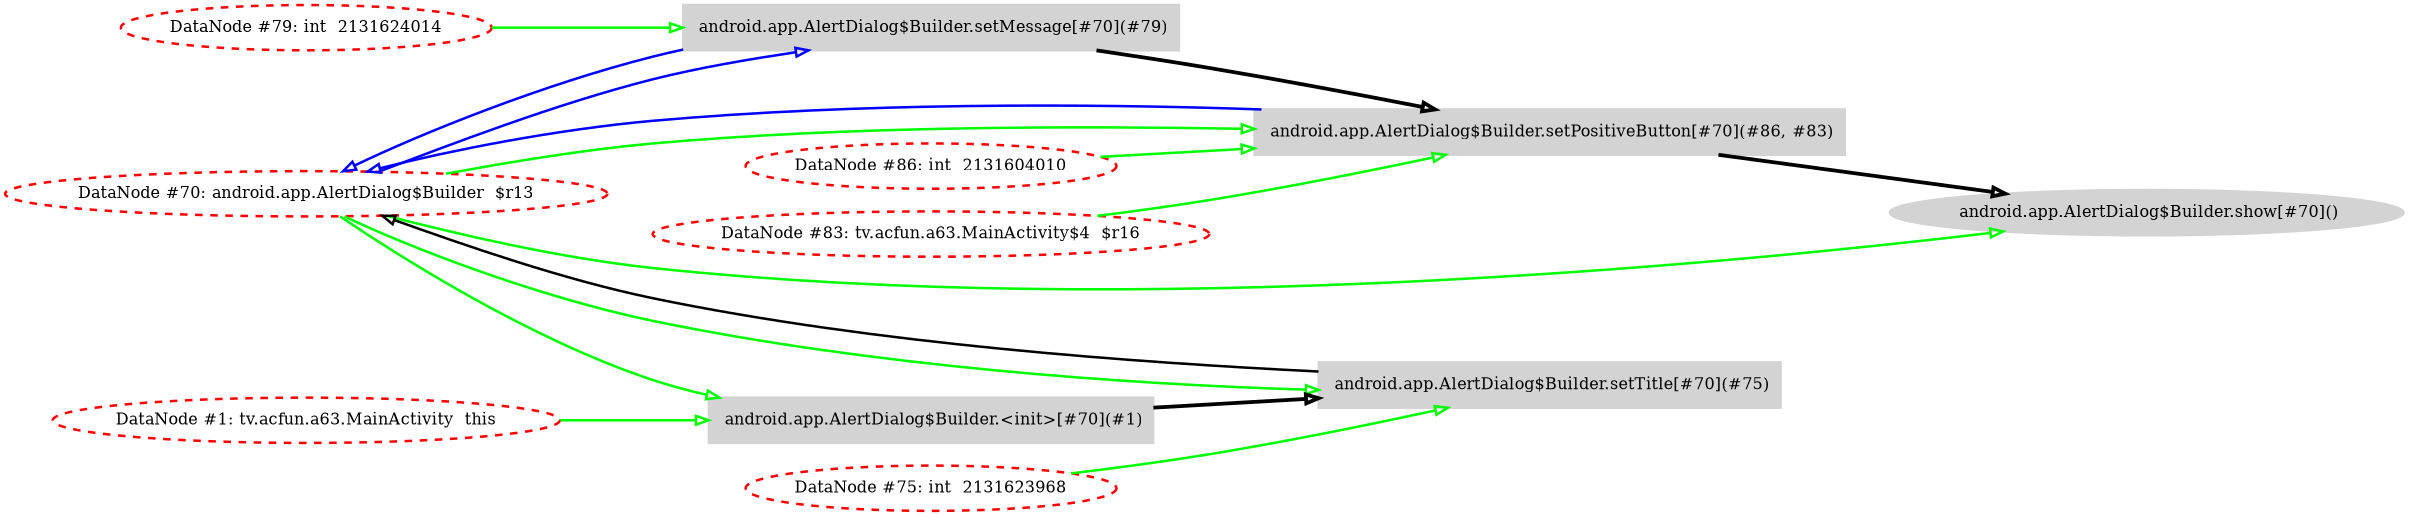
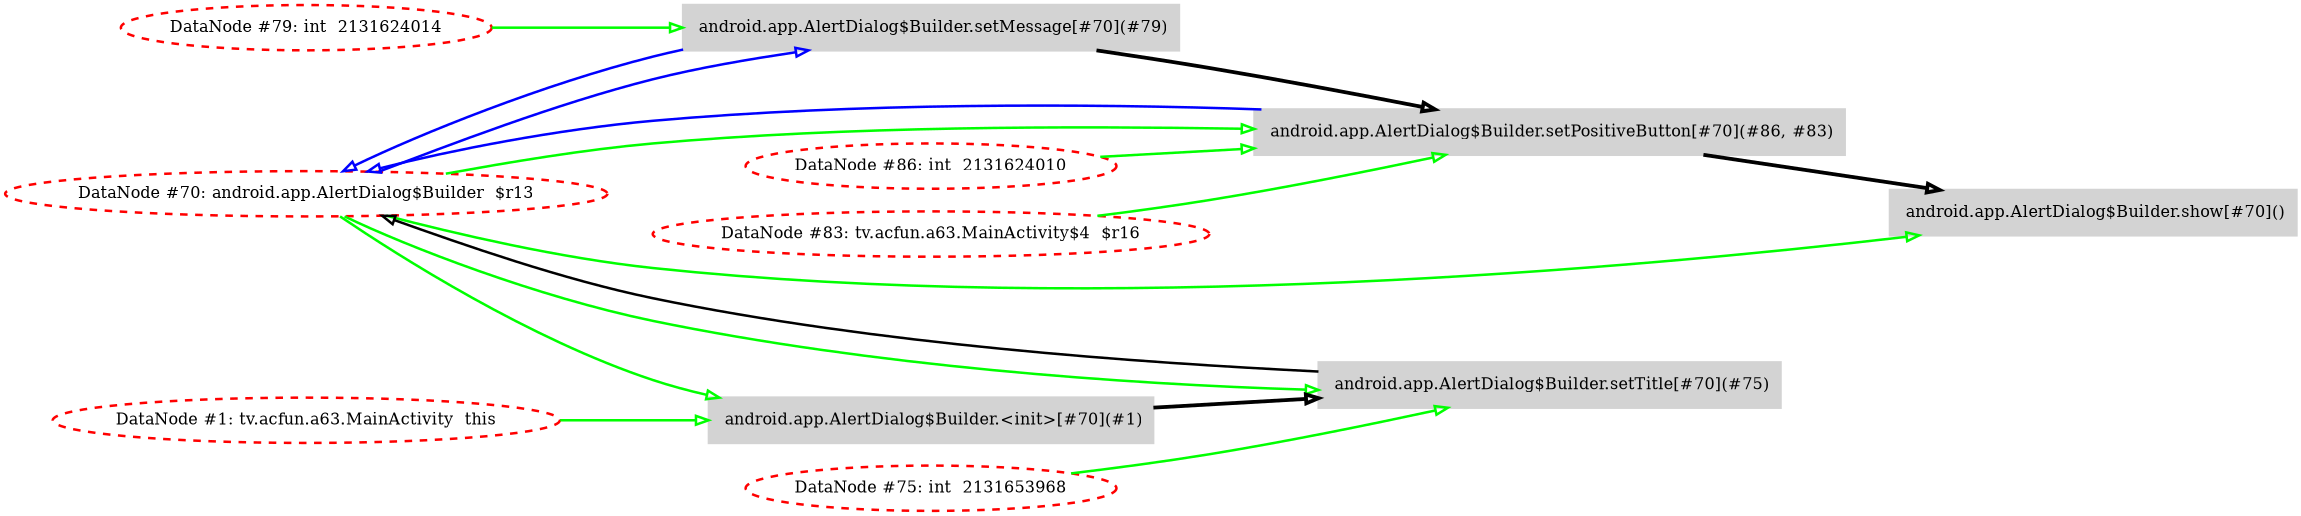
node "DataNode #86: int  2131604010": label "DataNode #86: int  2131604010" -> "DataNode #86: int  2131624010"
node "android.app.AlertDialog$Builder.show[#70]()": shape ellipse -> box
node "DataNode #75: int  2131623968": label "DataNode #75: int  2131623968" -> "DataNode #75: int  2131653968"
